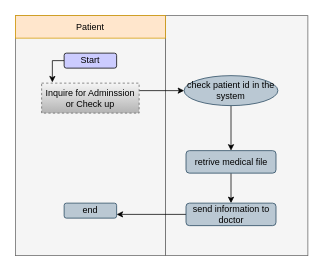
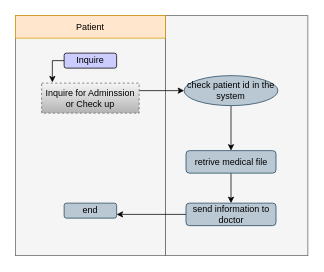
node "Start": label "Start" -> "Inquire"
